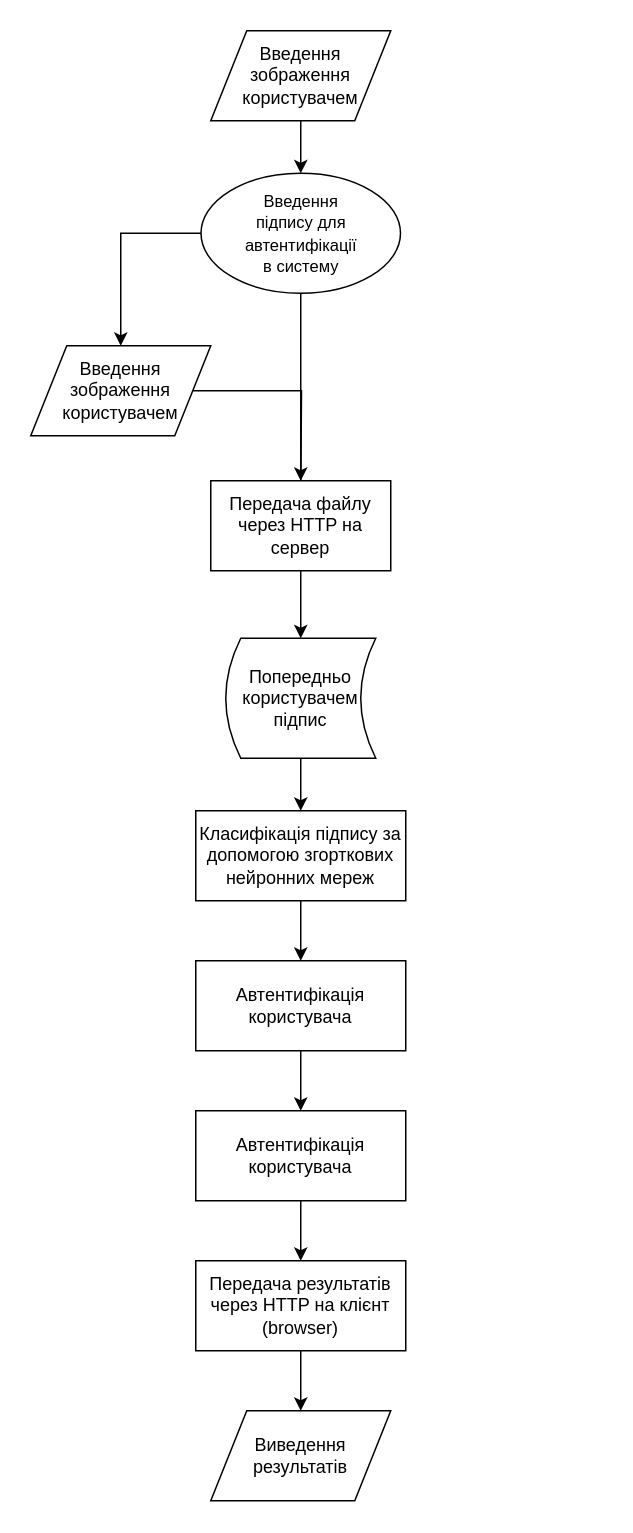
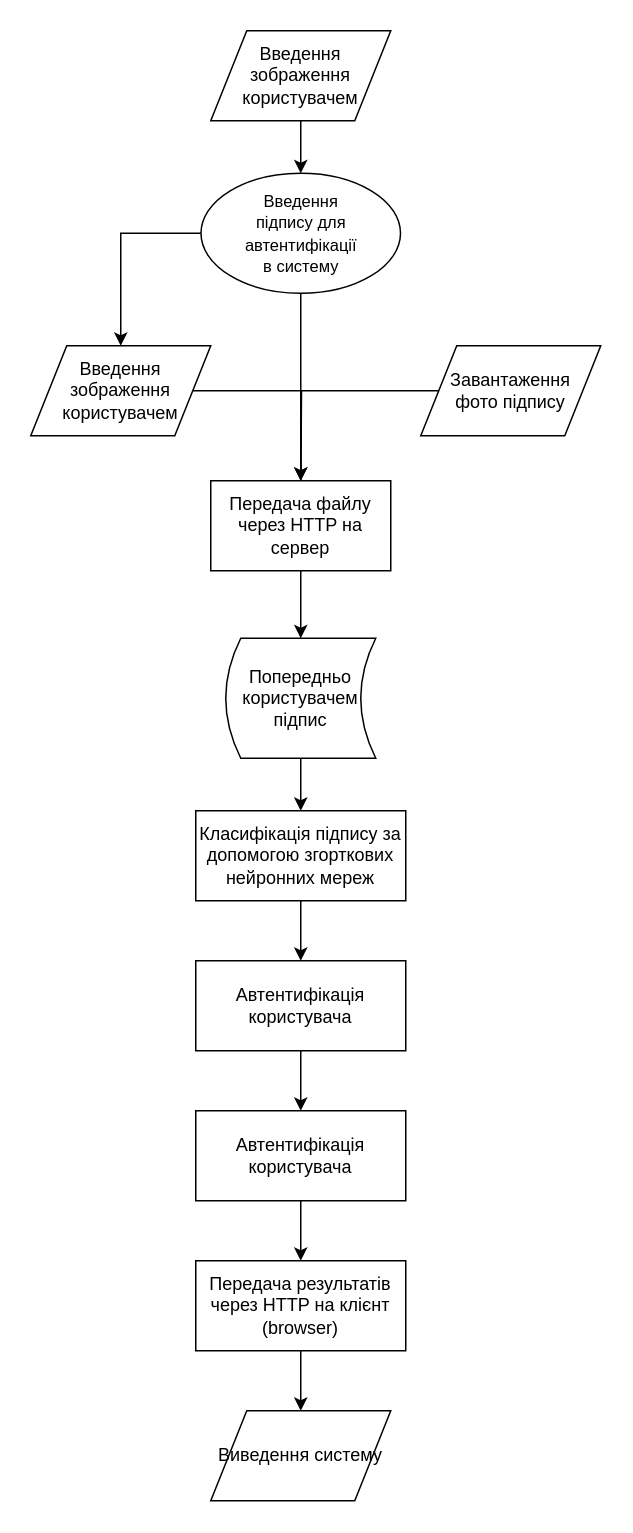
edge "Завантаження фото підпису" -> "Передача файлу через HTTP на сервер": added
node "Завантаження фото підпису": added
node "Виведення результатів": label "Виведення результатів" -> "Виведення систему"
